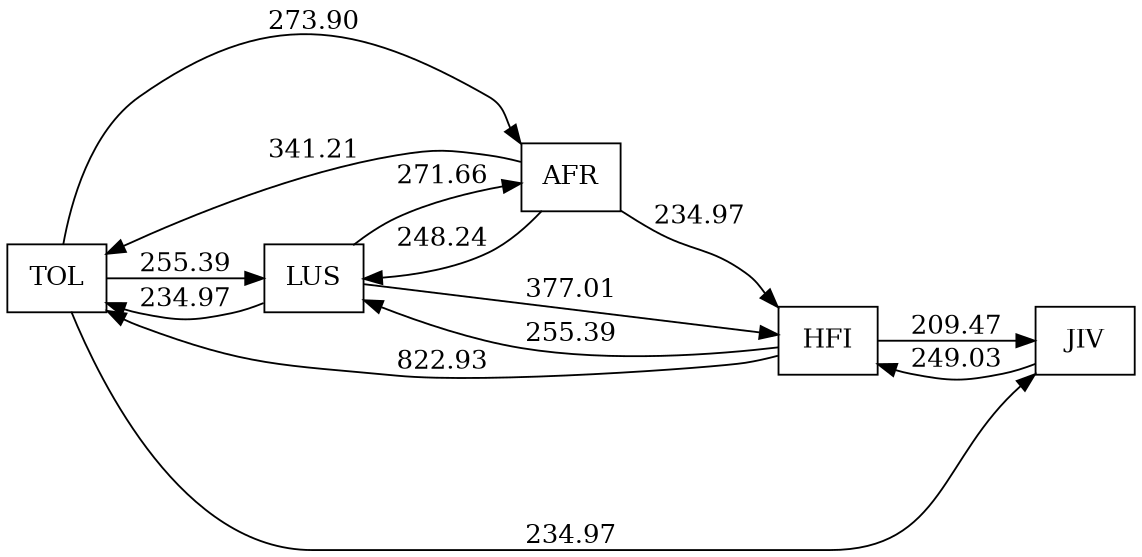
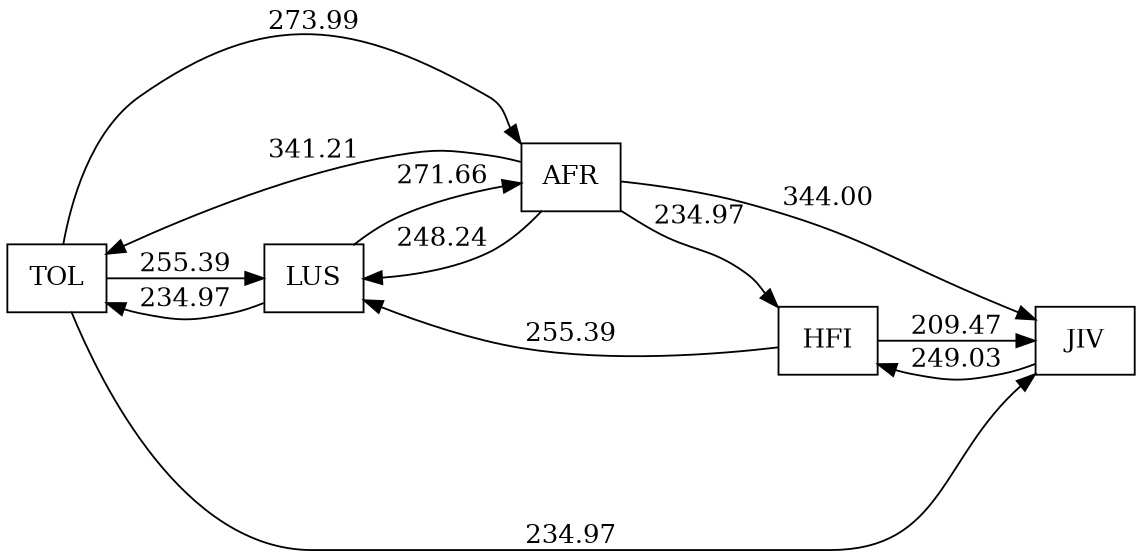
edge "TOL" -> "AFR": label "273.90" -> "273.99"
edge "AFR" -> "JIV": added, label "344.00"
edge "LUS" -> "HFI": removed, label "377.01"
edge "HFI" -> "TOL": removed, label "822.93"
